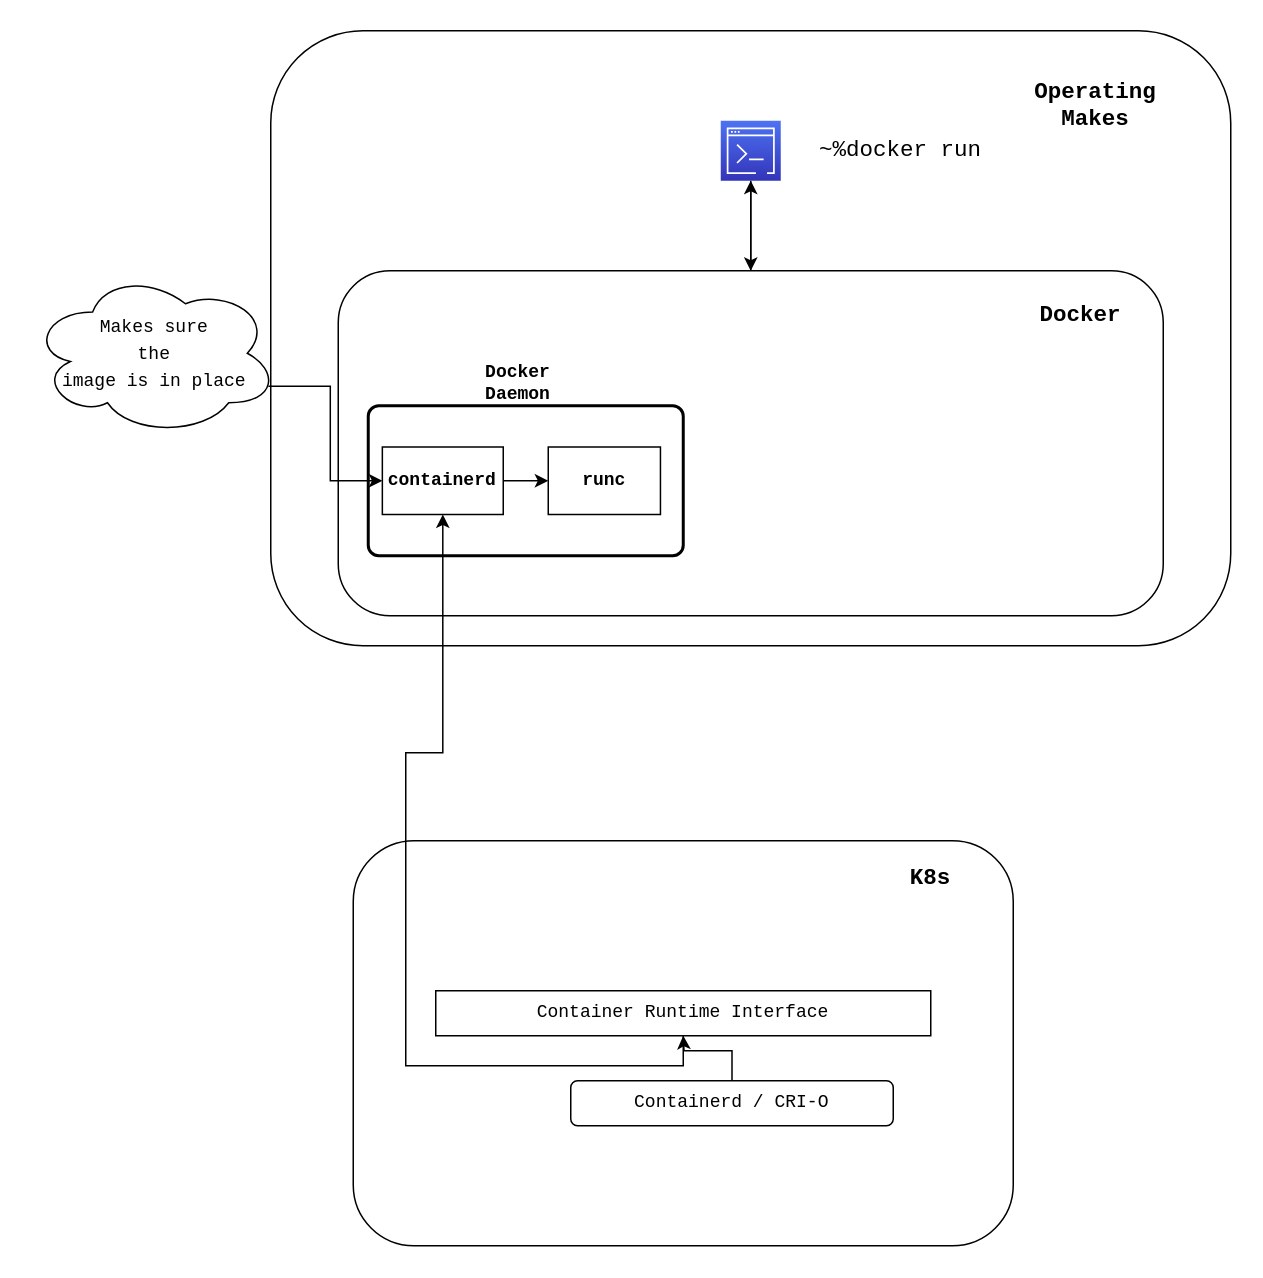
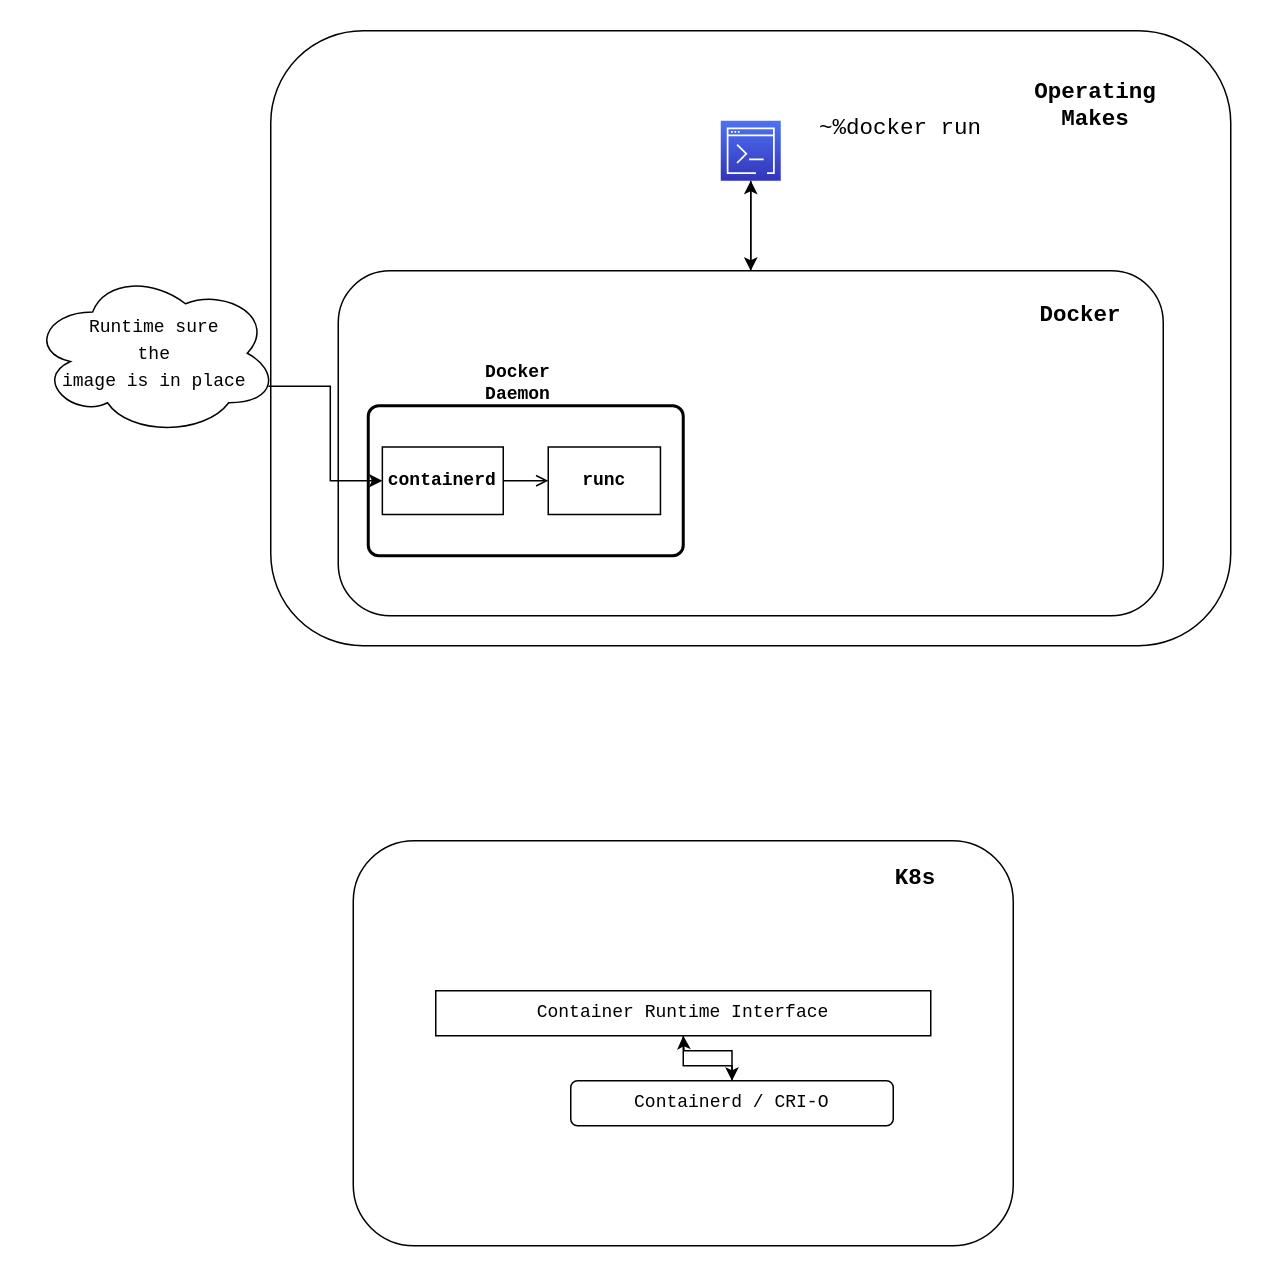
node "~%docker run": moved (901, 151) -> (901, 128)
node "Makes sure the image is in place": label "Makes sure the image is in place" -> "Runtime sure the image is in place"
edge "containerd" -> "runc": arrowhead classic -> open
node "K8s": moved (931, 878) -> (916, 878)
edge "Container Runtime Interface" -> "containerd": now "Container Runtime Interface" -> "Containerd / CRI-O"
